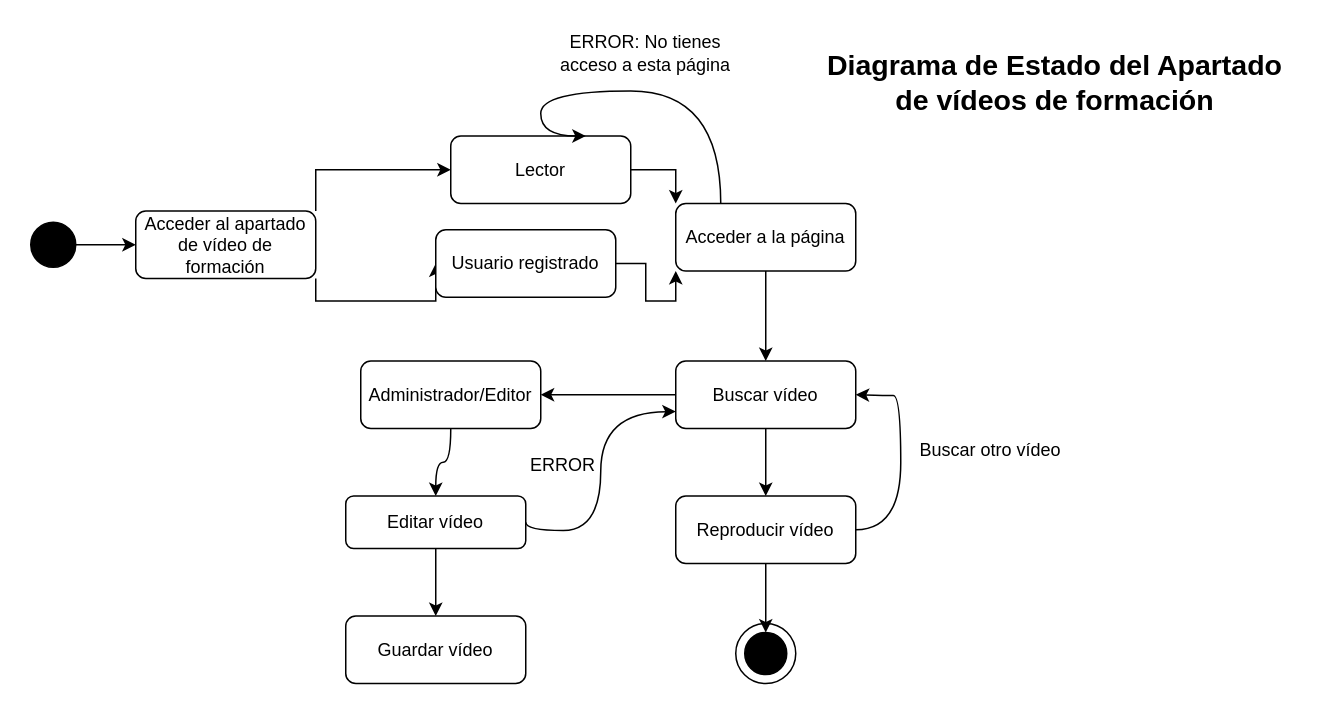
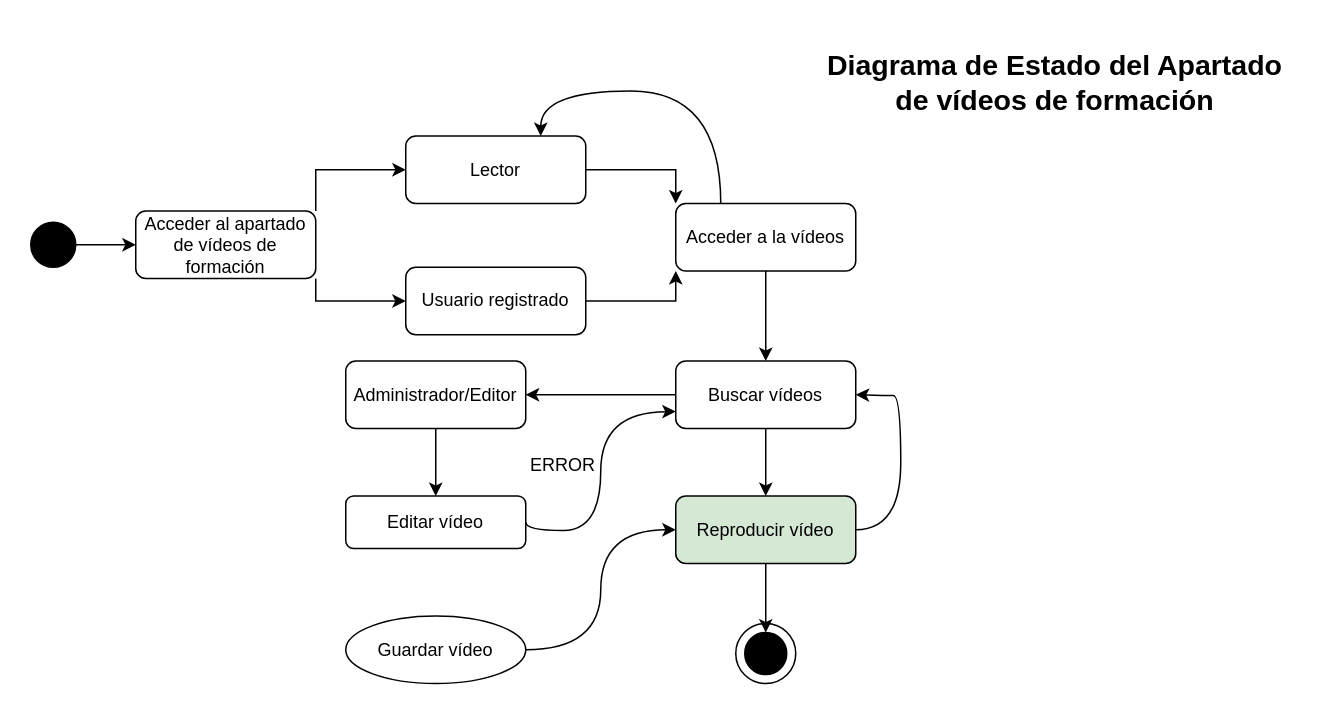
node "ERROR: No tienes acceso a esta página": removed
node "Lector": moved (541, 170) -> (496, 170)
node "Acceder a la página": label "Acceder a la página" -> "Acceder a la vídeos"
node "Acceder al apartado de vídeo de formación": label "Acceder al apartado de vídeo de formación" -> "Acceder al apartado de vídeos de formación"
node "Usuario registrado": moved (526, 263) -> (496, 301)
node "Administrador/Editor": moved (451, 395) -> (436, 395)
node "Buscar vídeo": label "Buscar vídeo" -> "Buscar vídeos"
node "Buscar otro vídeo": removed
node "Reproducir vídeo": fillcolor #ffffff -> #d5e8d4
edge "Editar vídeo" -> "Guardar vídeo": removed
edge "Guardar vídeo" -> "Reproducir vídeo": added
node "Guardar vídeo": shape rounded rectangle -> ellipse
